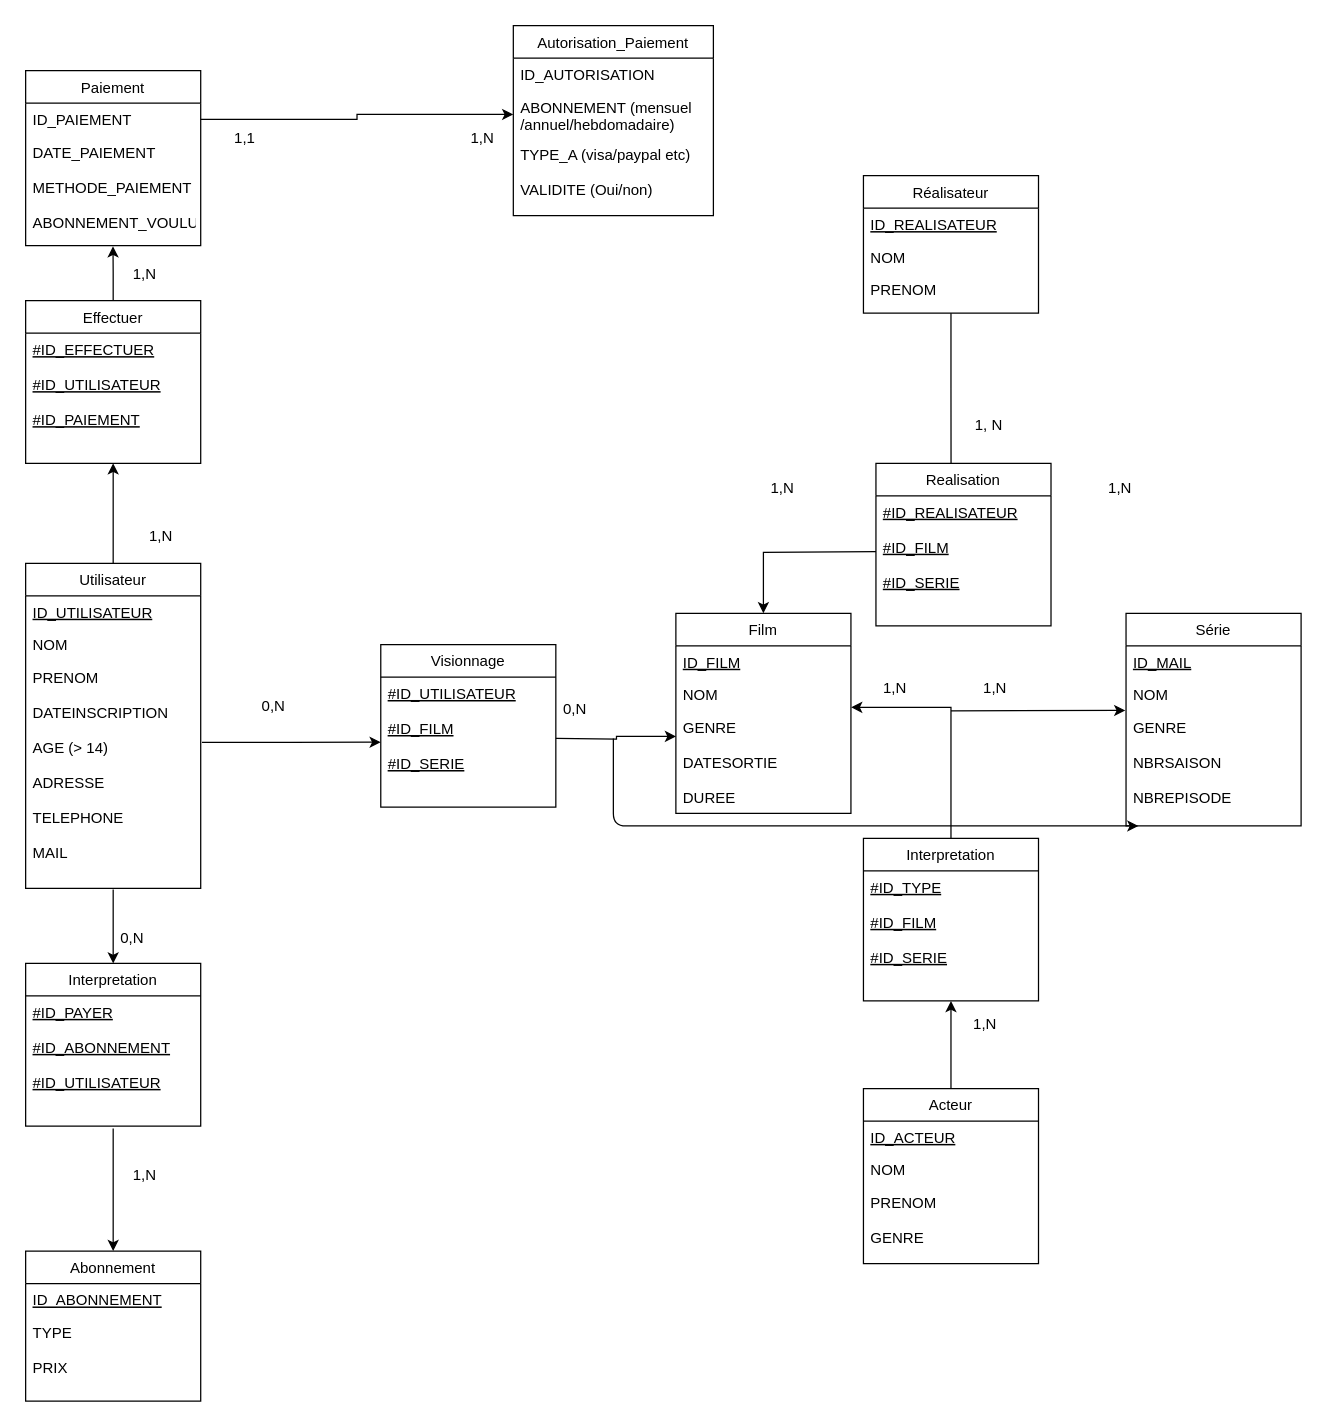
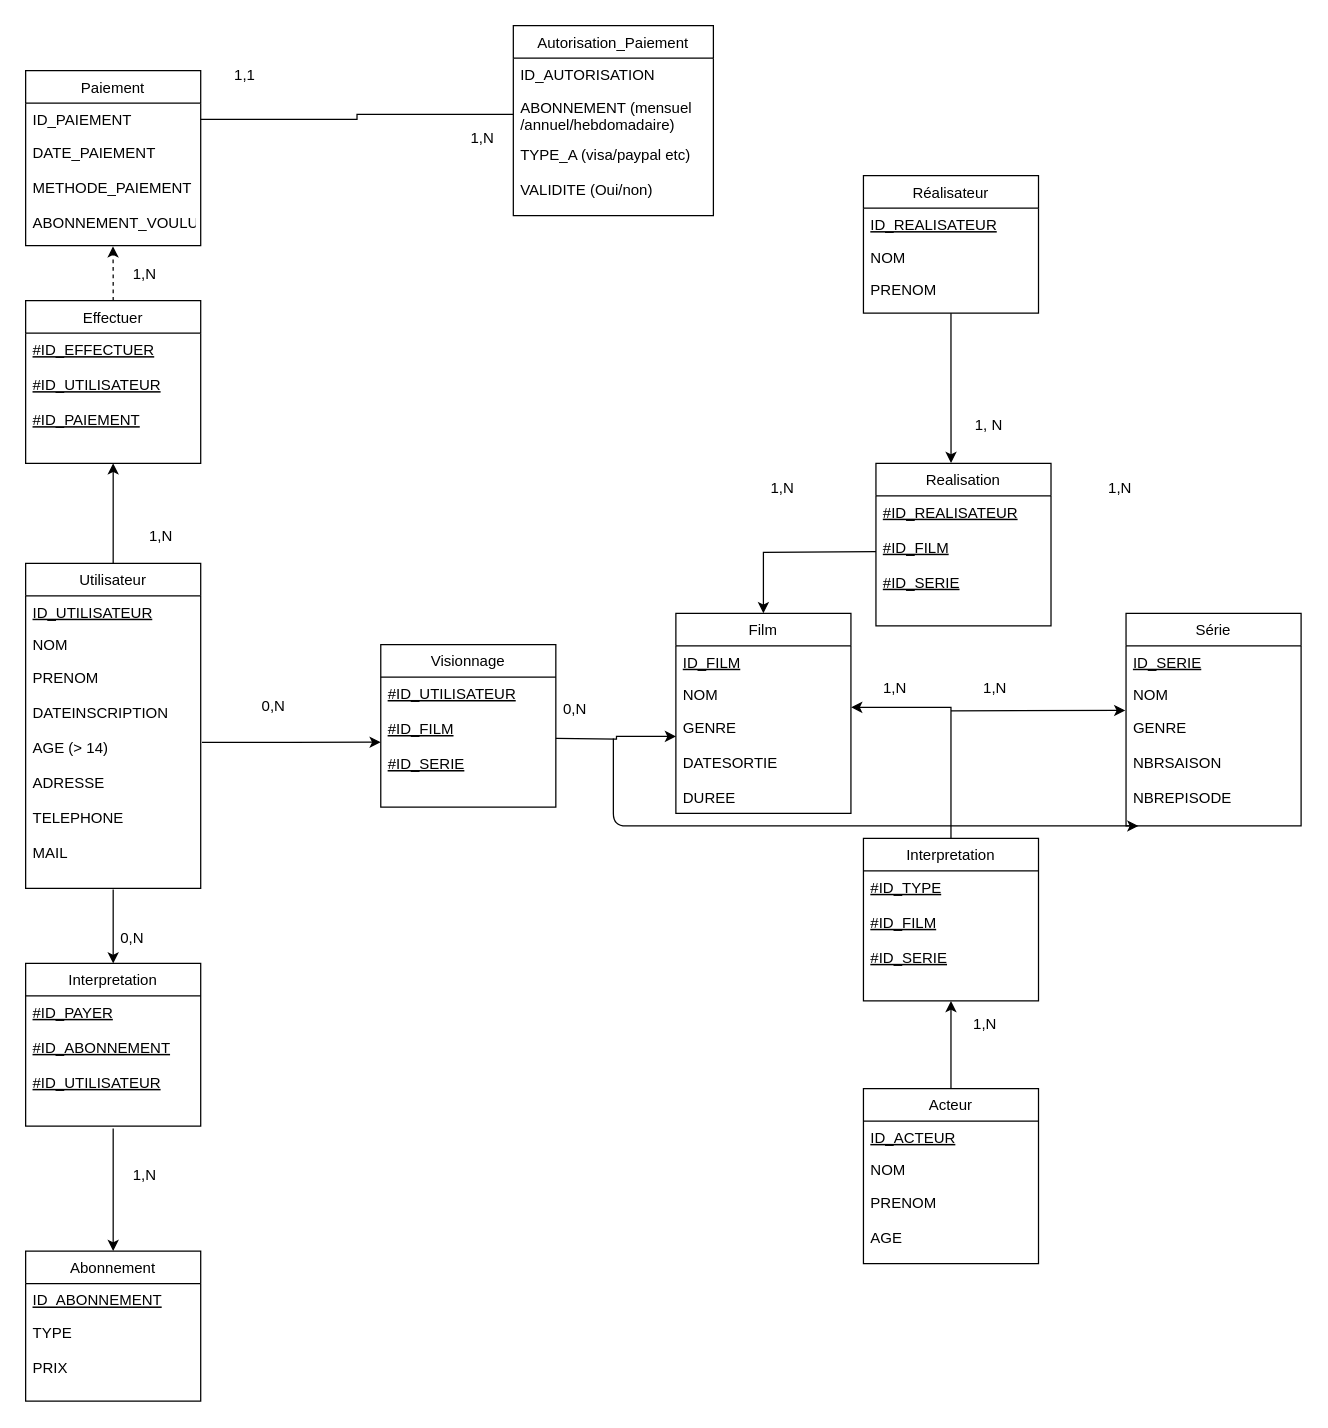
edge "ID_PAIEMENT" -> "ABONNEMENT (mensuel /annuel/hebdomadaire)": arrowhead classic -> none
node "1,1": moved (244, 138) -> (244, 76)
edge "Effectuer" -> "DATE_PAIEMENT METHODE_PAIEMENT ABONNEMENT_VOULU": style solid -> dashed
edge "Réalisateur" -- "Realisation": arrowhead none -> classic
node "ID_MAIL": label "ID_MAIL" -> "ID_SERIE"
node "PRENOM GENRE": label "PRENOM GENRE" -> "PRENOM AGE"
